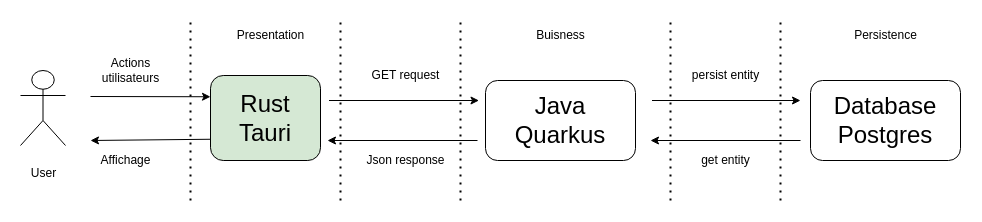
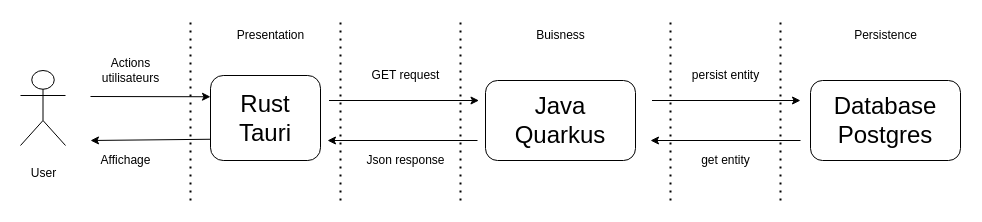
node "Rust Tauri": fillcolor #d5e8d4 -> #ffffff
